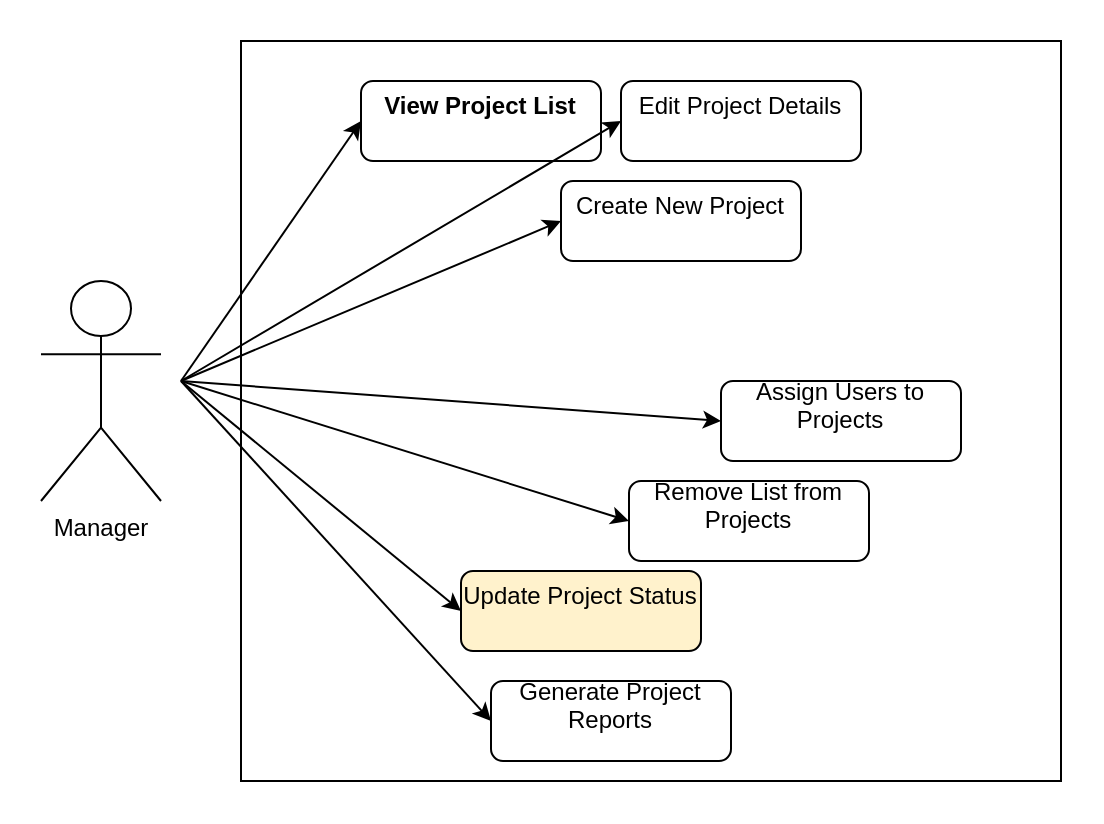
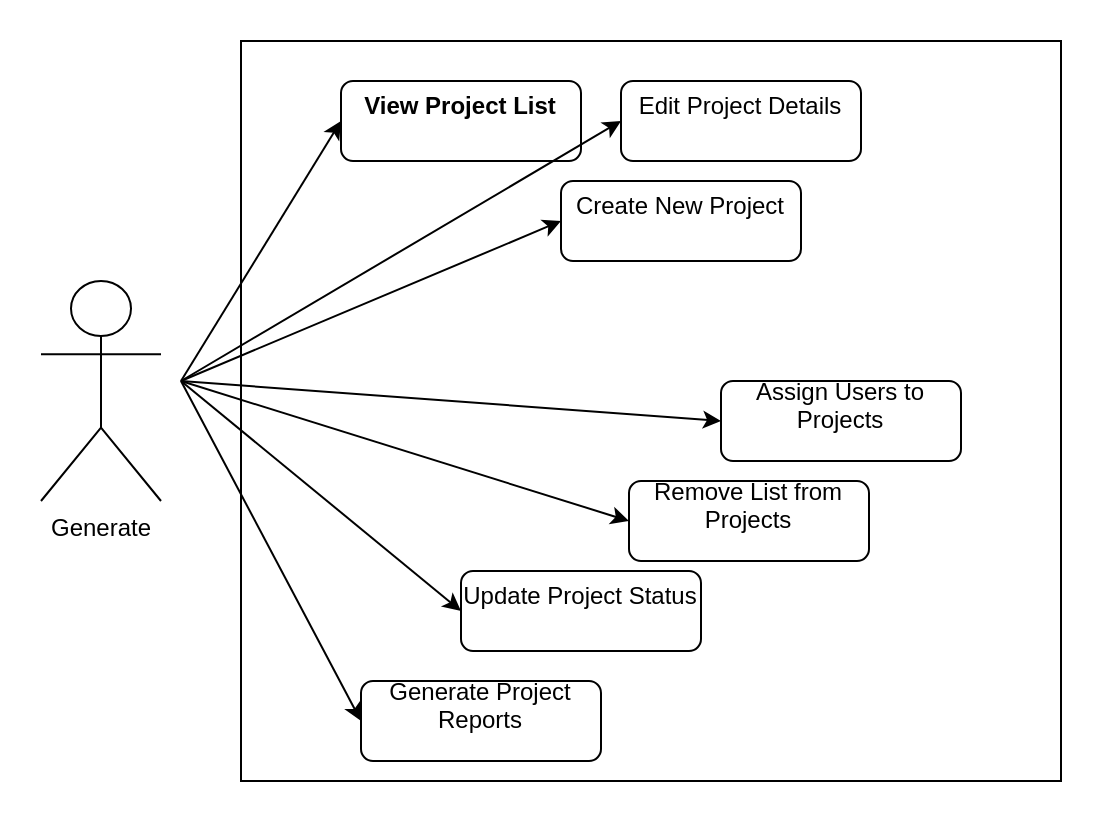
node "View Project List": moved (481, 121) -> (461, 121)
node "Manager": label "Manager" -> "Generate"
node "Update Project Status": fillcolor #fff2cc -> #ffffff
node "Generate Project Reports": moved (611, 721) -> (481, 721)
